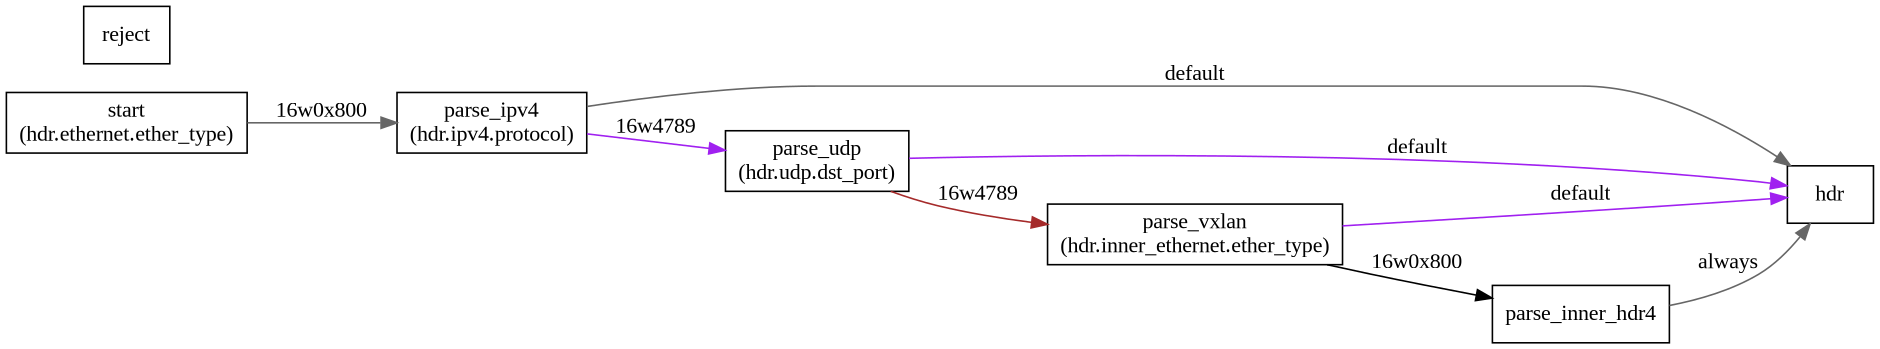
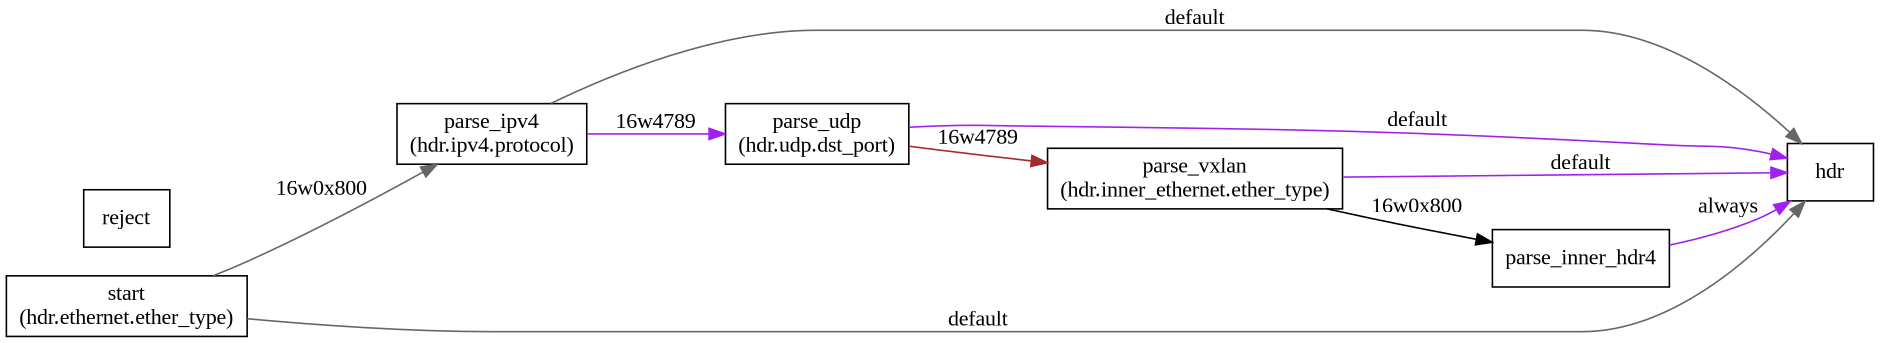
edge "parse_inner_hdr4" -> "hdr": color gray40 -> purple
edge "start (hdr.ethernet.ether_type)" -> "hdr": added, label "default"
